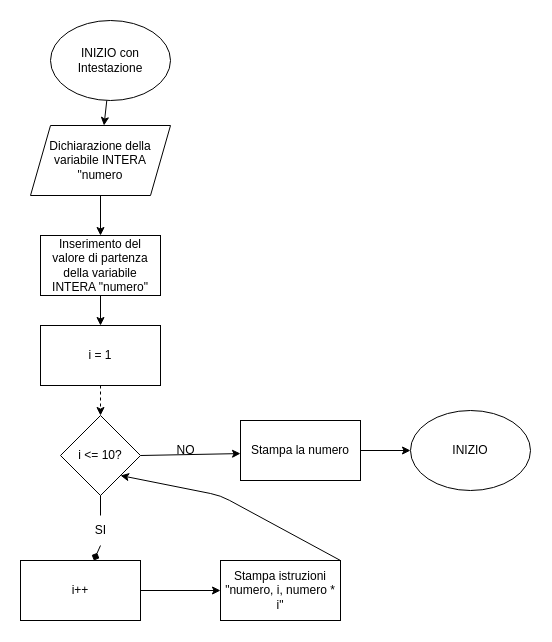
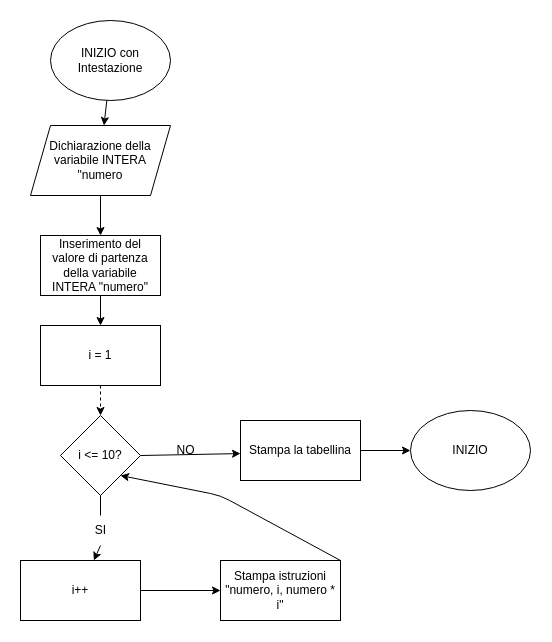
node "Stampa la numero": label "Stampa la numero" -> "Stampa la tabellina"
edge "SI" -> "i++": arrowhead diamond -> classic
